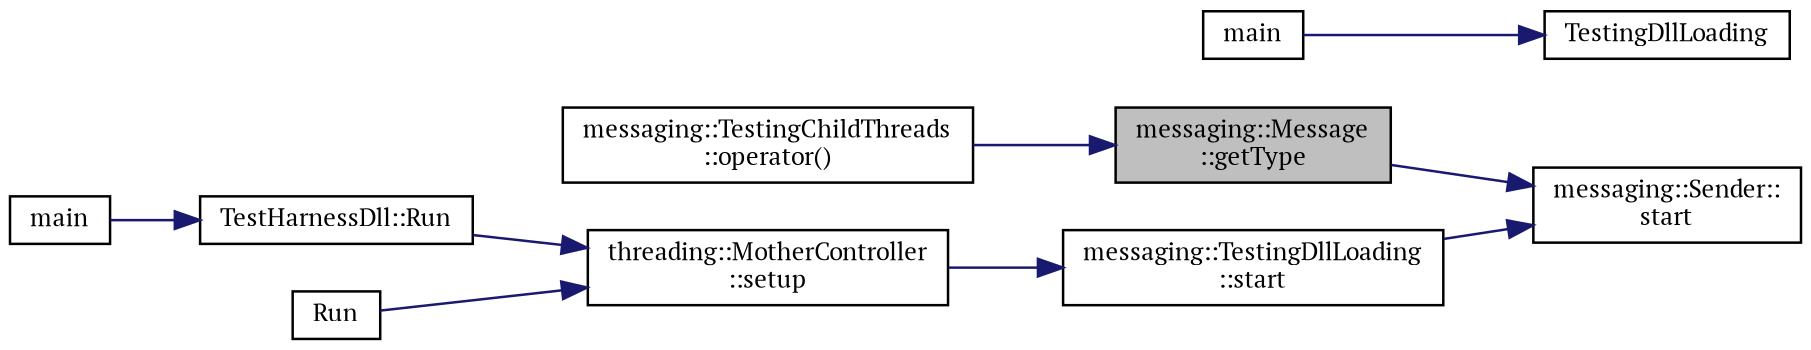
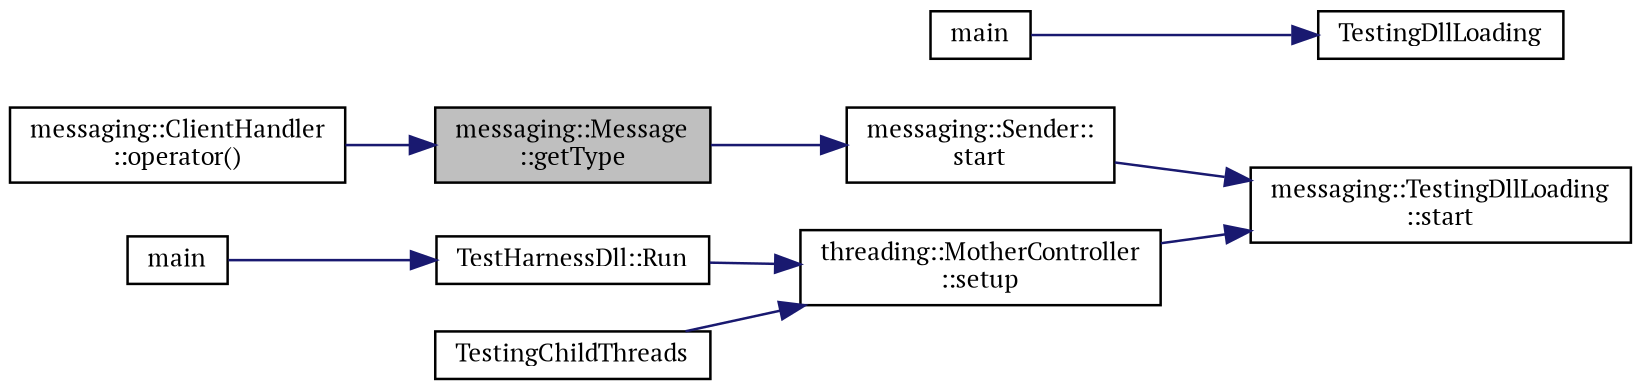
node "messaging::TestingChildThreads ::operator()": label "messaging::TestingChildThreads ::operator()" -> "messaging::ClientHandler ::operator()"
edge "messaging::TestingDllLoading ::start" -> "messaging::Sender:: start": reversed
node "Run": label "Run" -> "TestingChildThreads"
